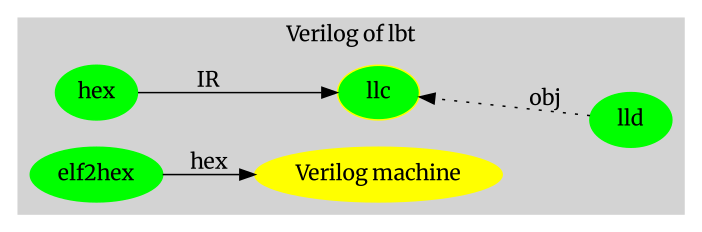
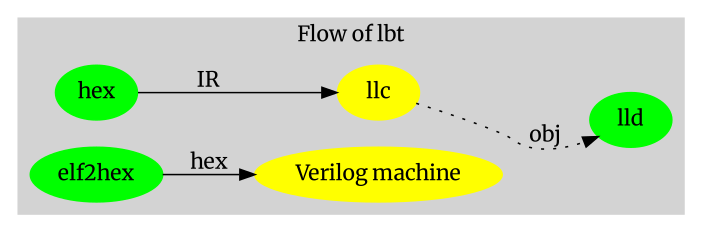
cluster "Verilog of lbt": label "Verilog of lbt" -> "Flow of lbt"
node "llc": fillcolor green -> yellow
edge "lld" -> "llc": reversed
